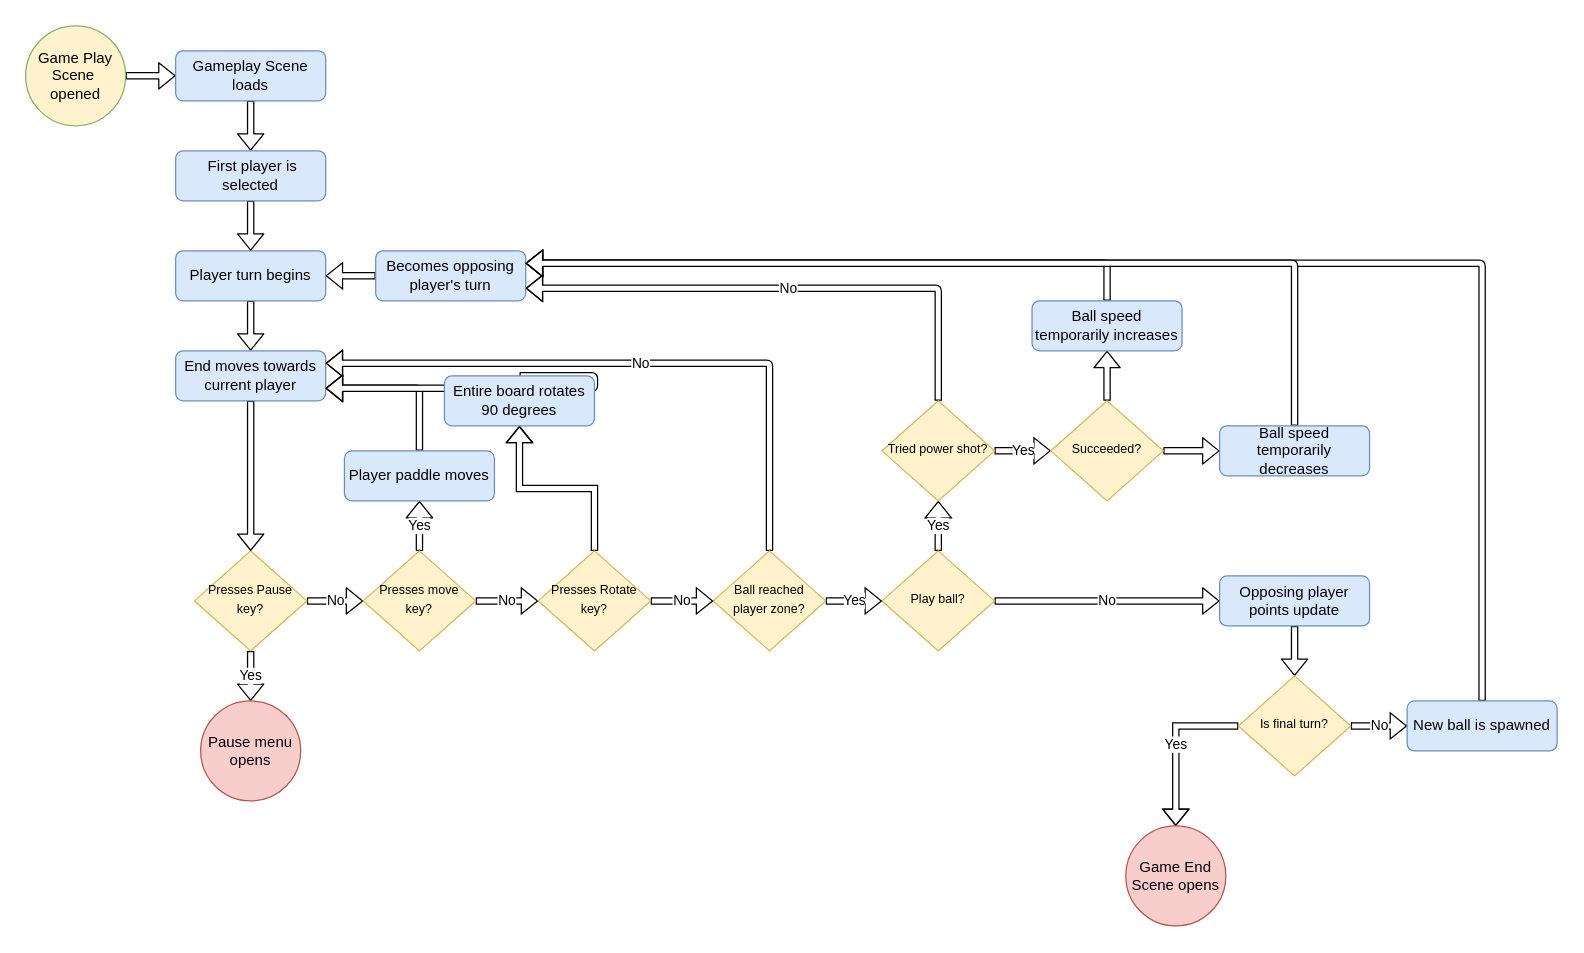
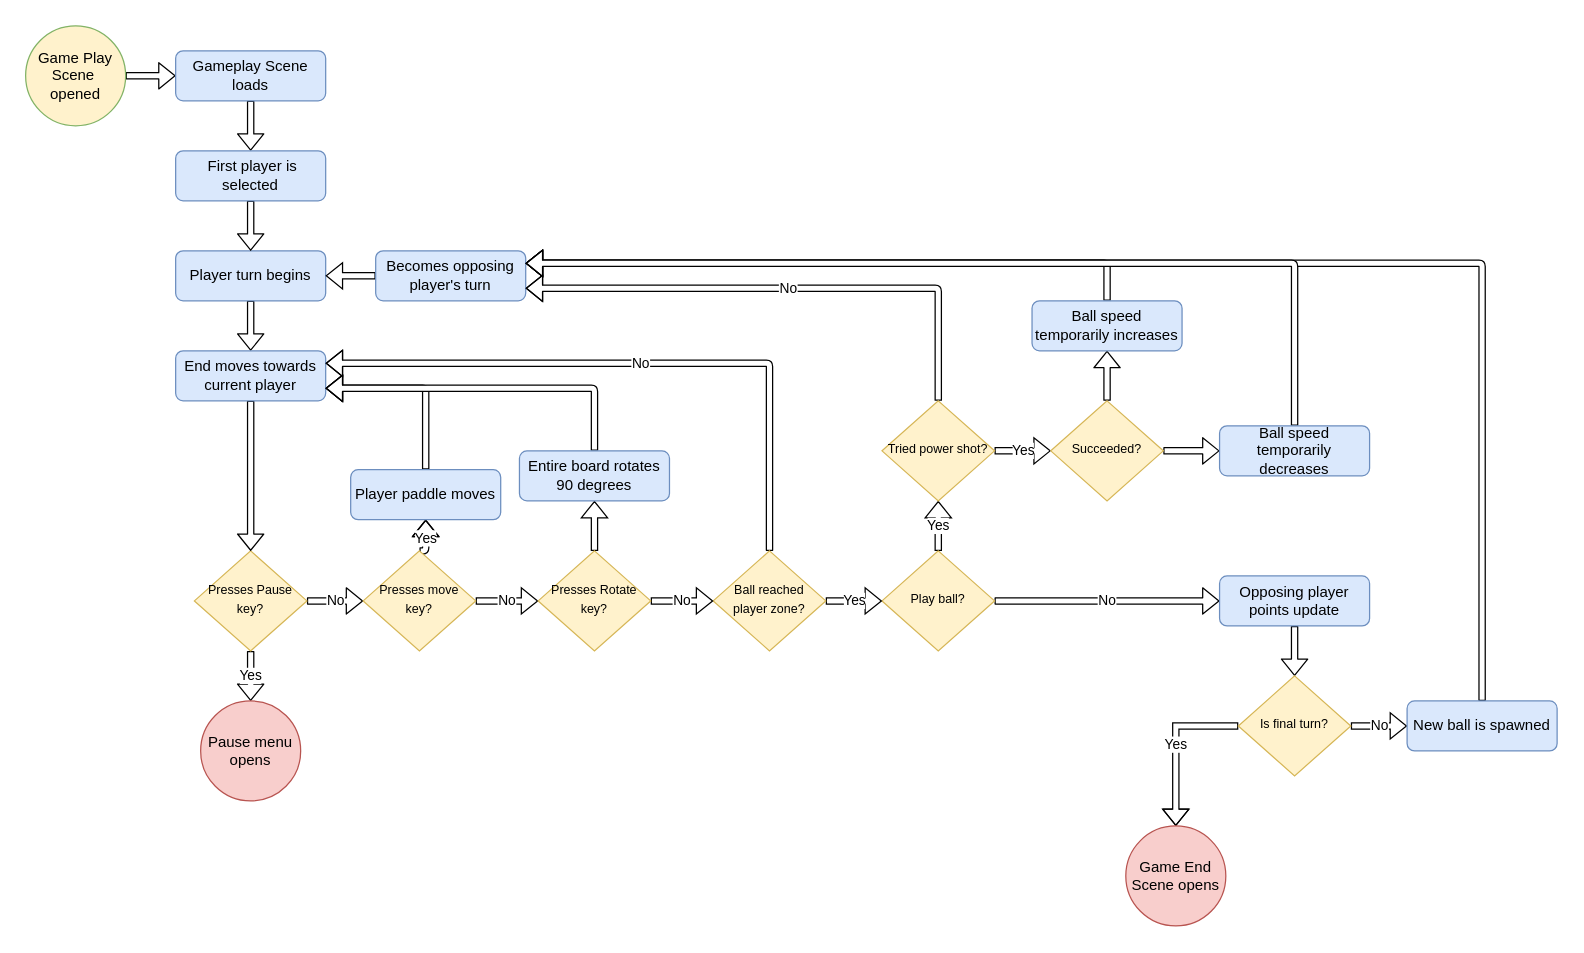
node "Entire board rotates 90 degrees": moved (519, 401) -> (594, 476)
node "Player paddle moves": moved (419, 476) -> (426, 494)
